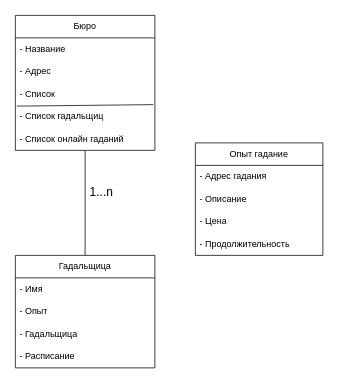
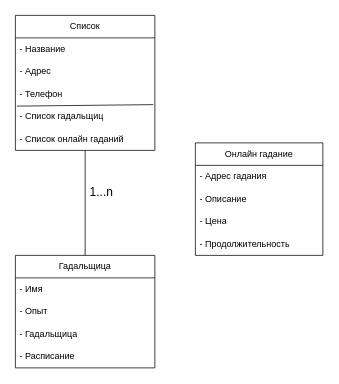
node "Бюро": label "Бюро" -> "Список"
node "- Список": label "- Список" -> "- Телефон"
node "Опыт гадание": label "Опыт гадание" -> "Онлайн гадание"
